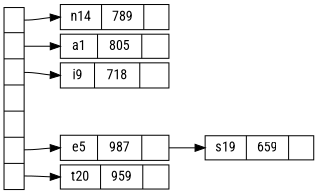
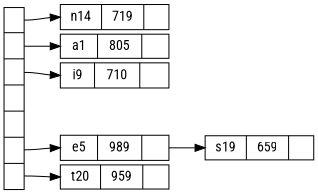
node "n14": text "789" -> "719"
node "i9": text "718" -> "710"
node "e5": text "987" -> "989"
